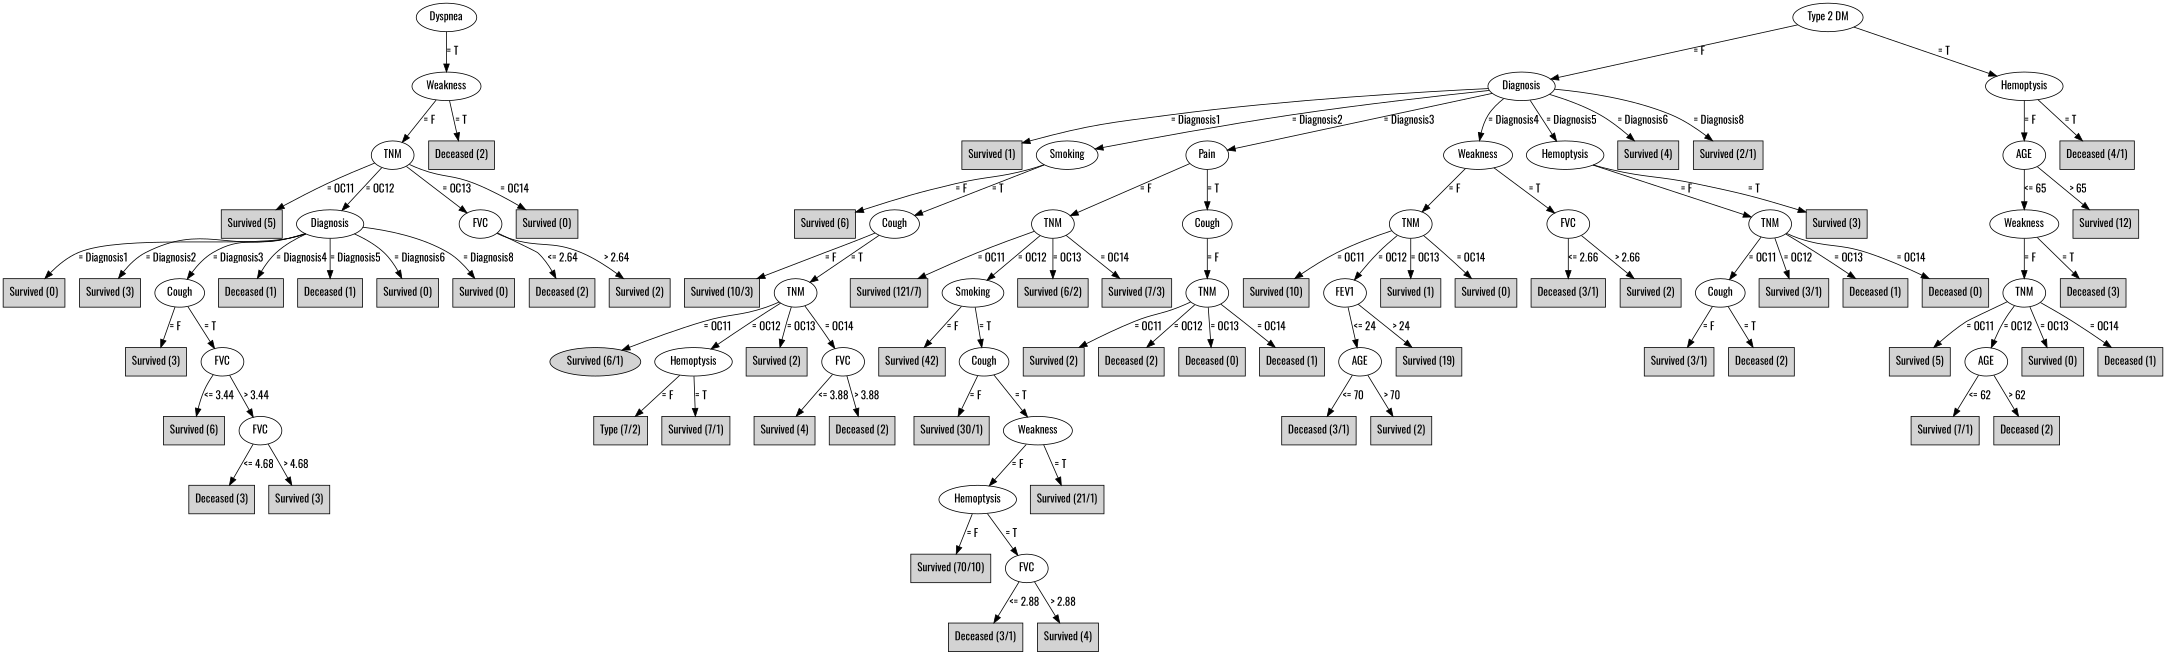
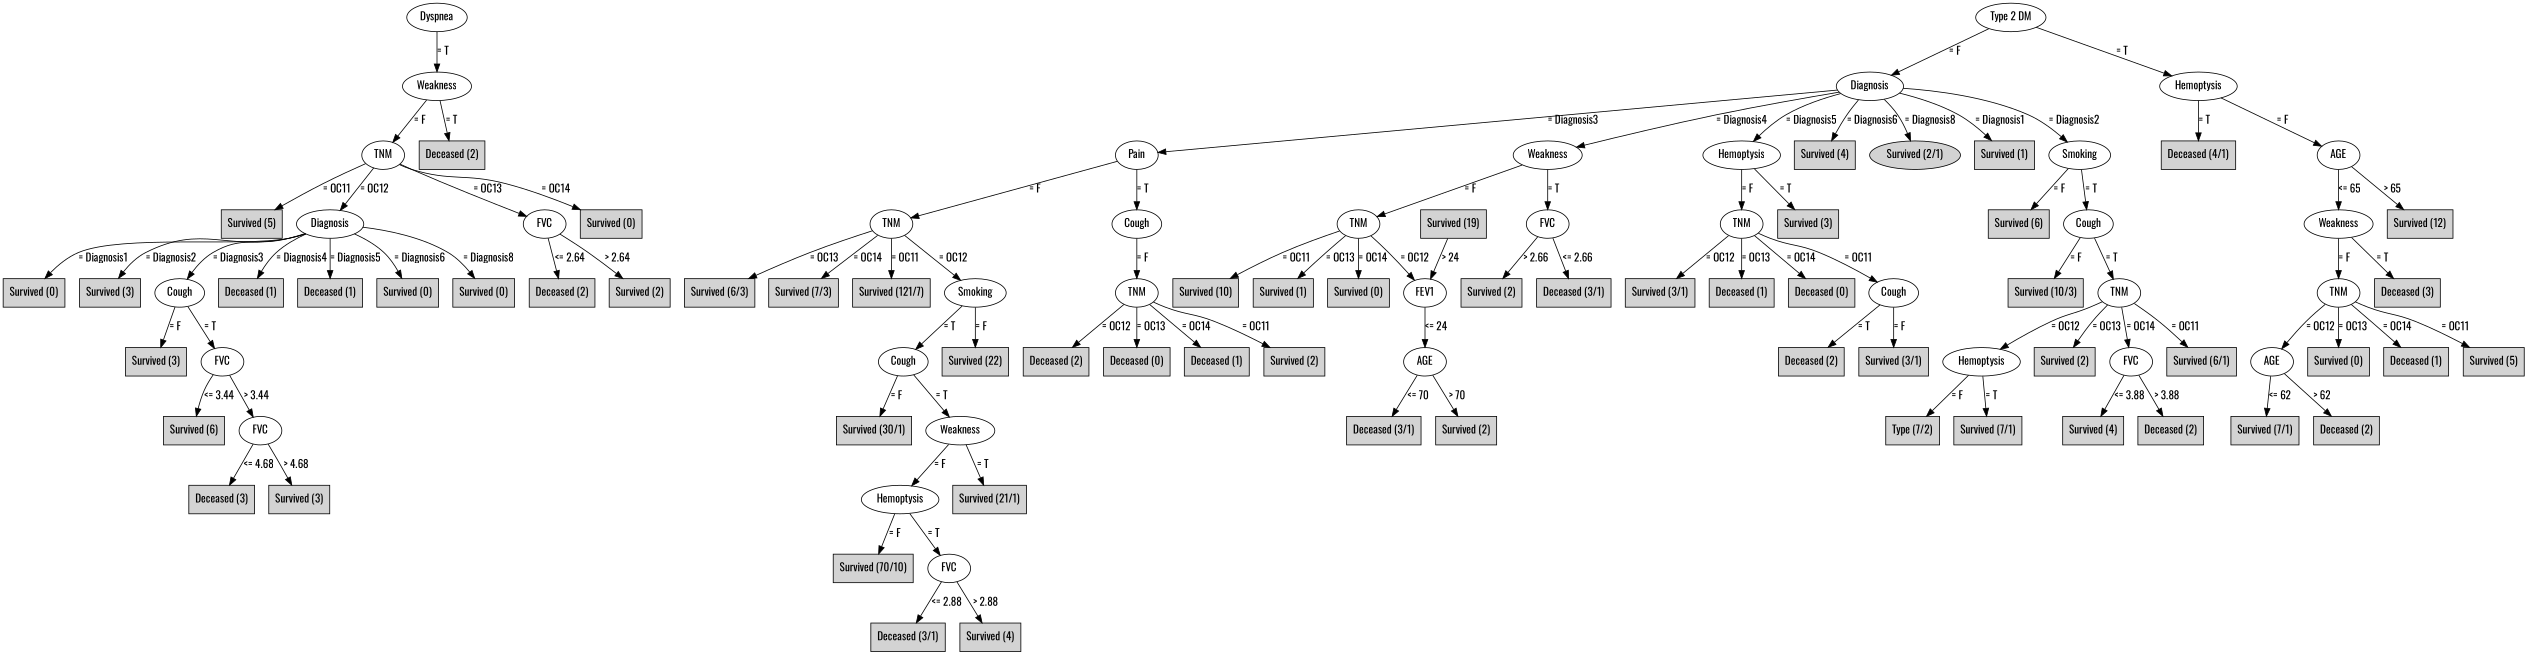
node "Survived (2/1)": shape box -> ellipse
node "Survived (6/2)": label "Survived (6/2)" -> "Survived (6/3)"
edge "FEV1" -> "Survived (19)": reversed
node "Survived (6/1)": shape ellipse -> box
node "Survived (42)": label "Survived (42)" -> "Survived (22)"
